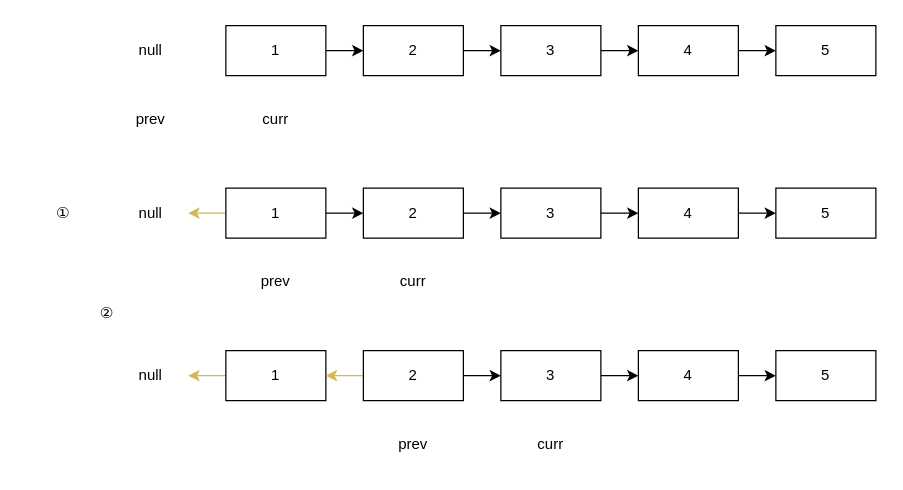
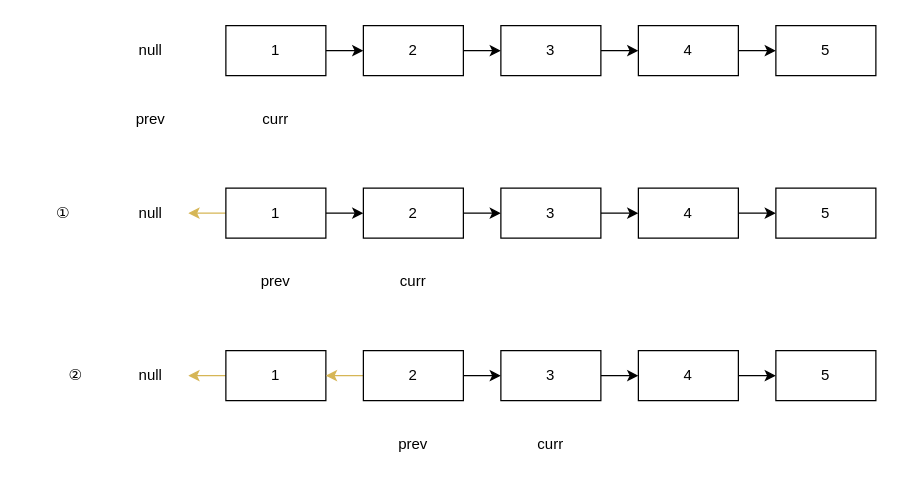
node "②": moved (107, 313) -> (76, 376)
